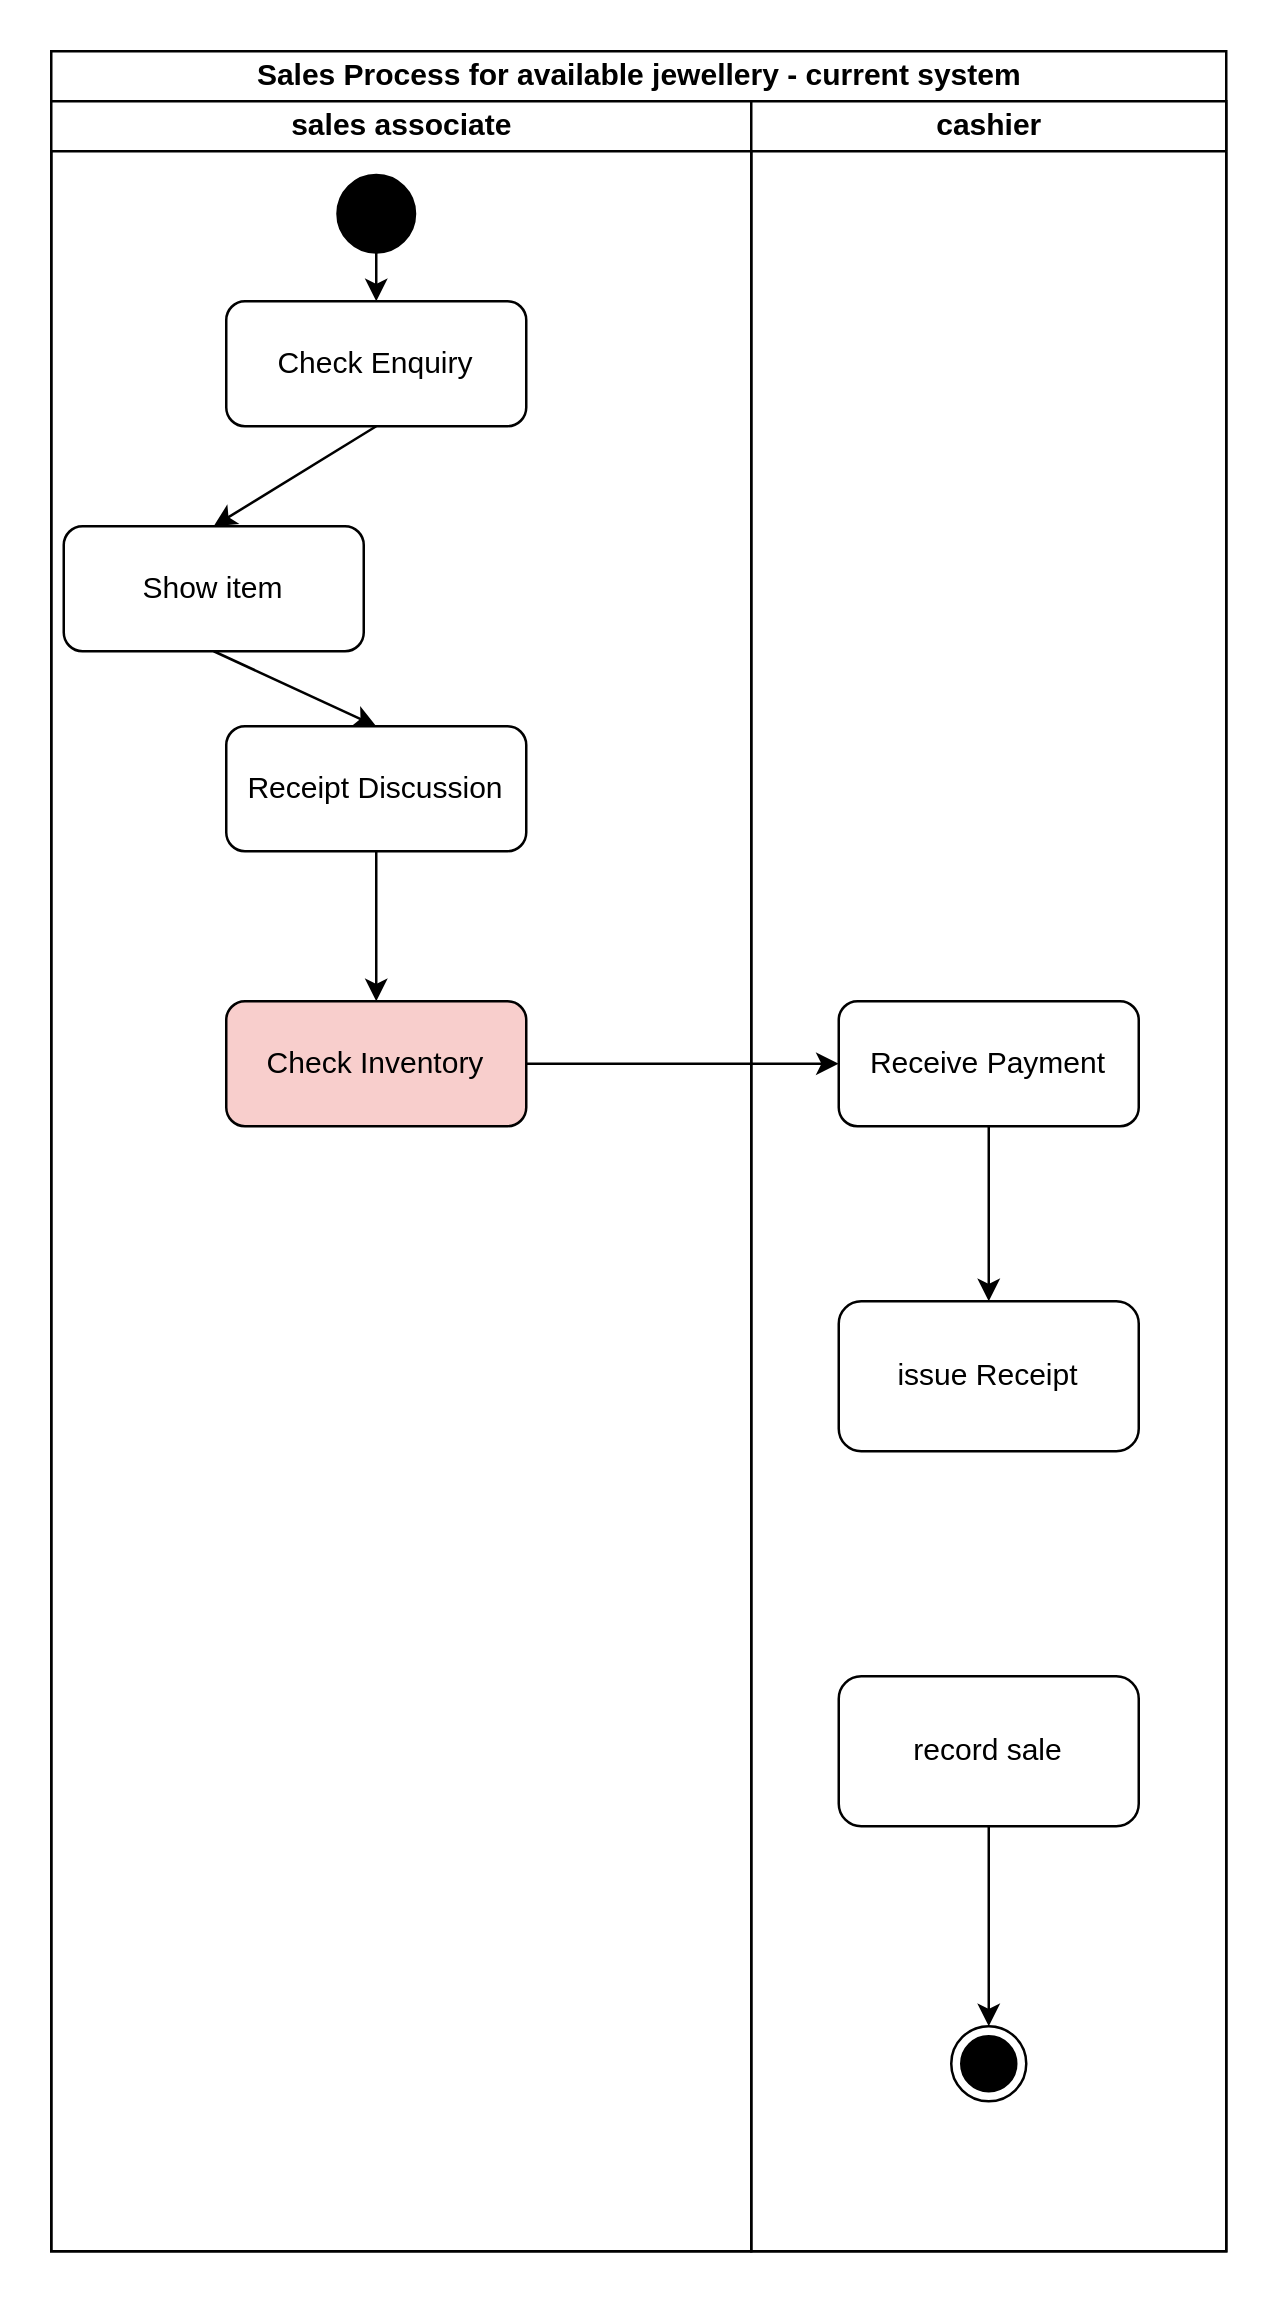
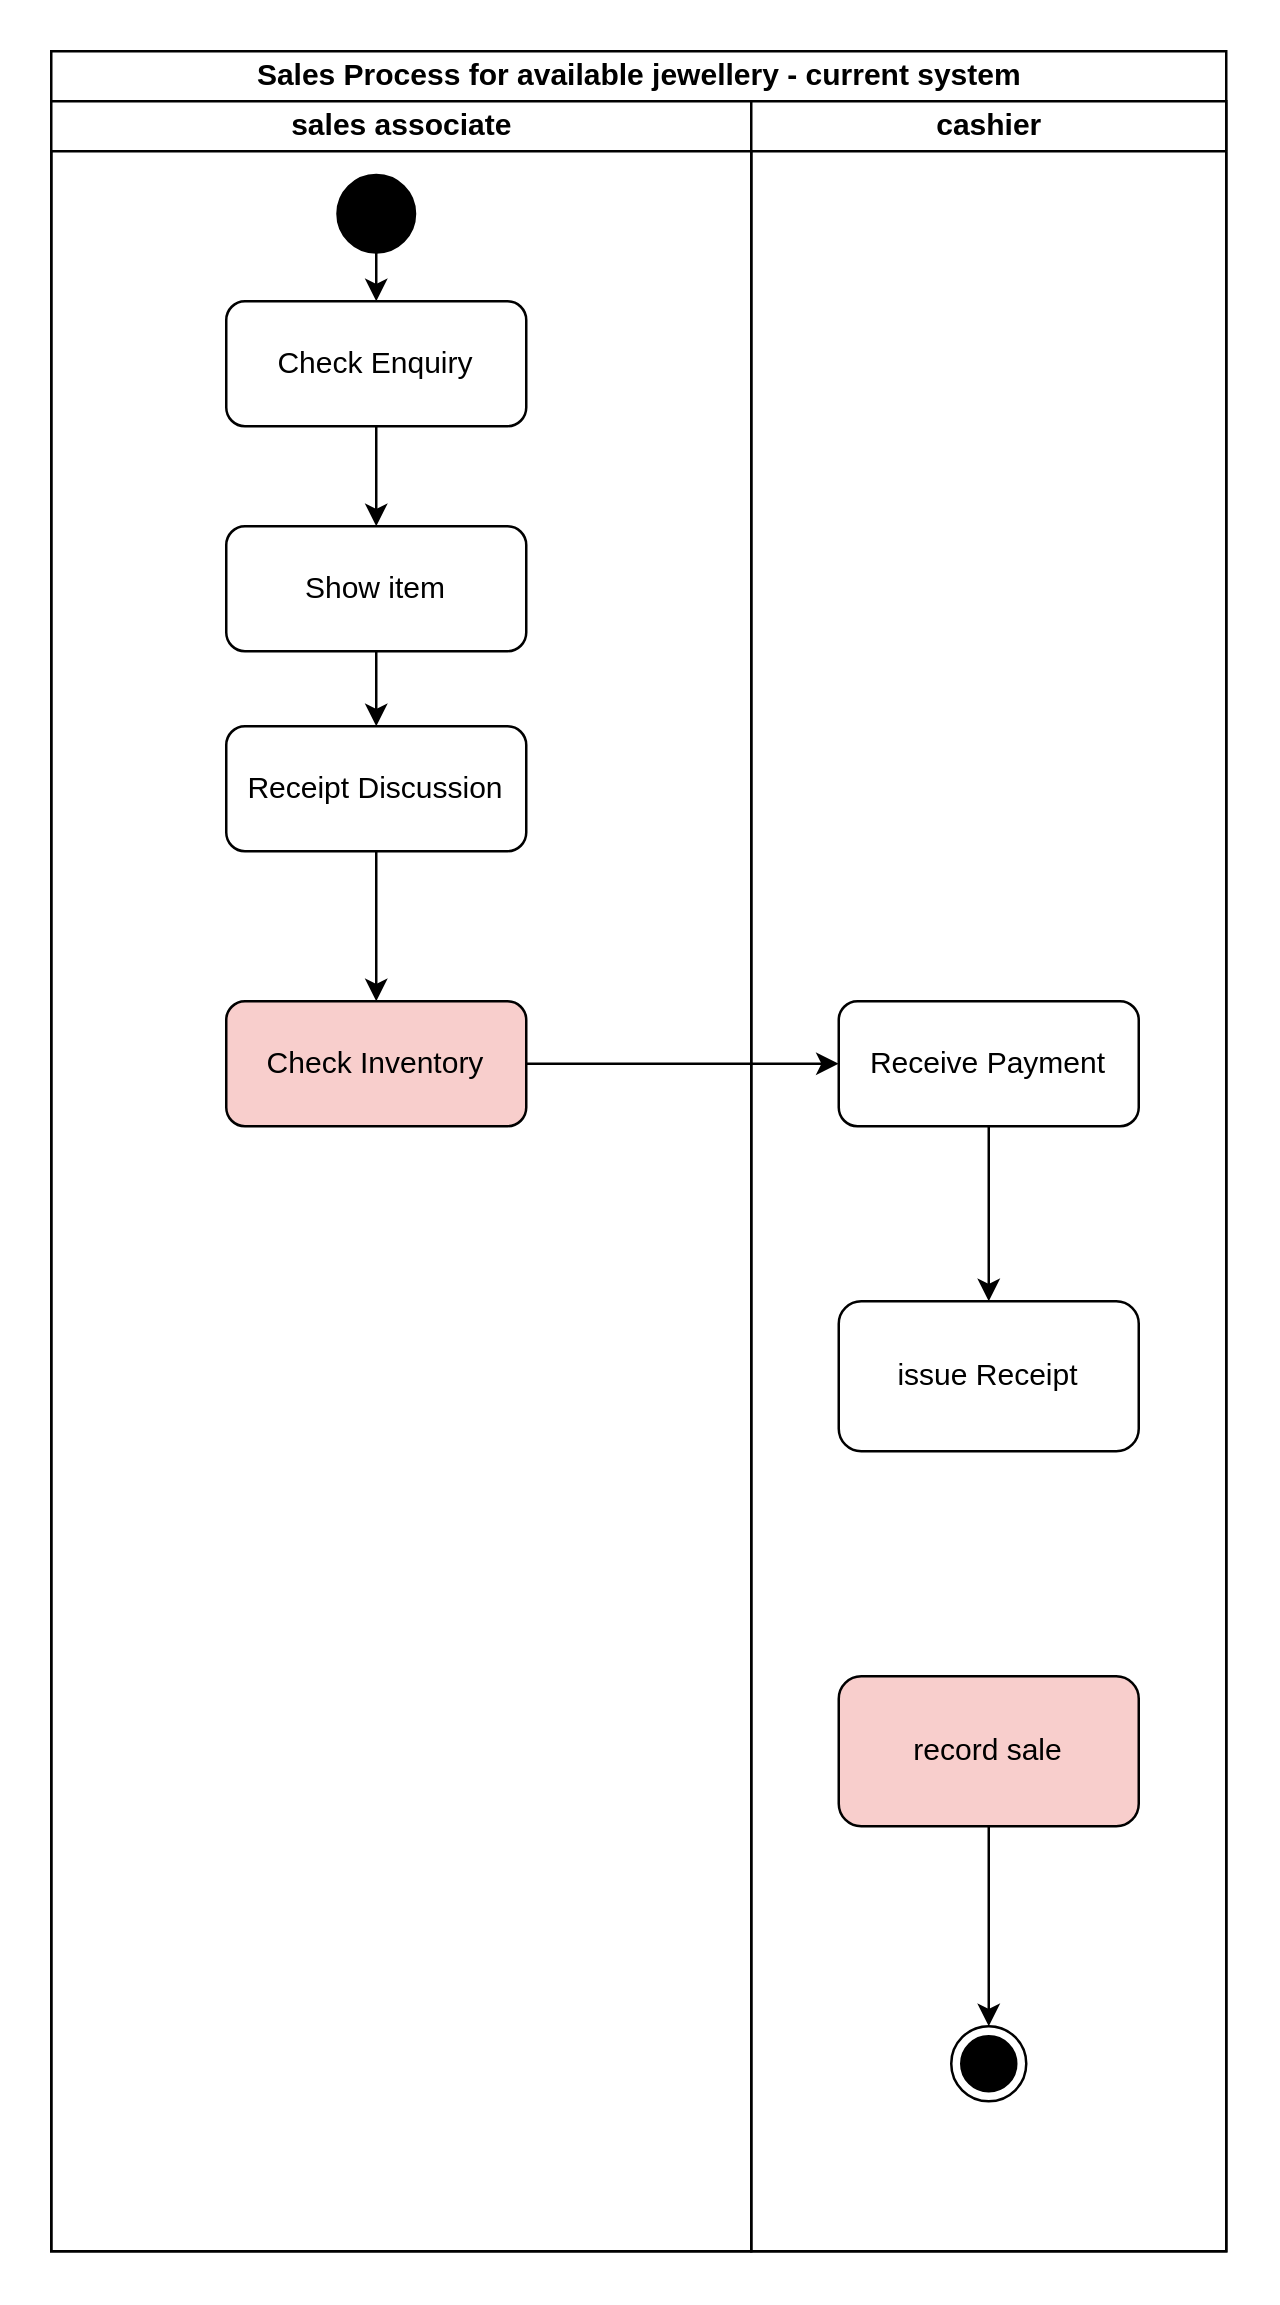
node "Show item": moved (214, 589) -> (376, 589)
node "record sale": fillcolor #ffffff -> #f8cecc
